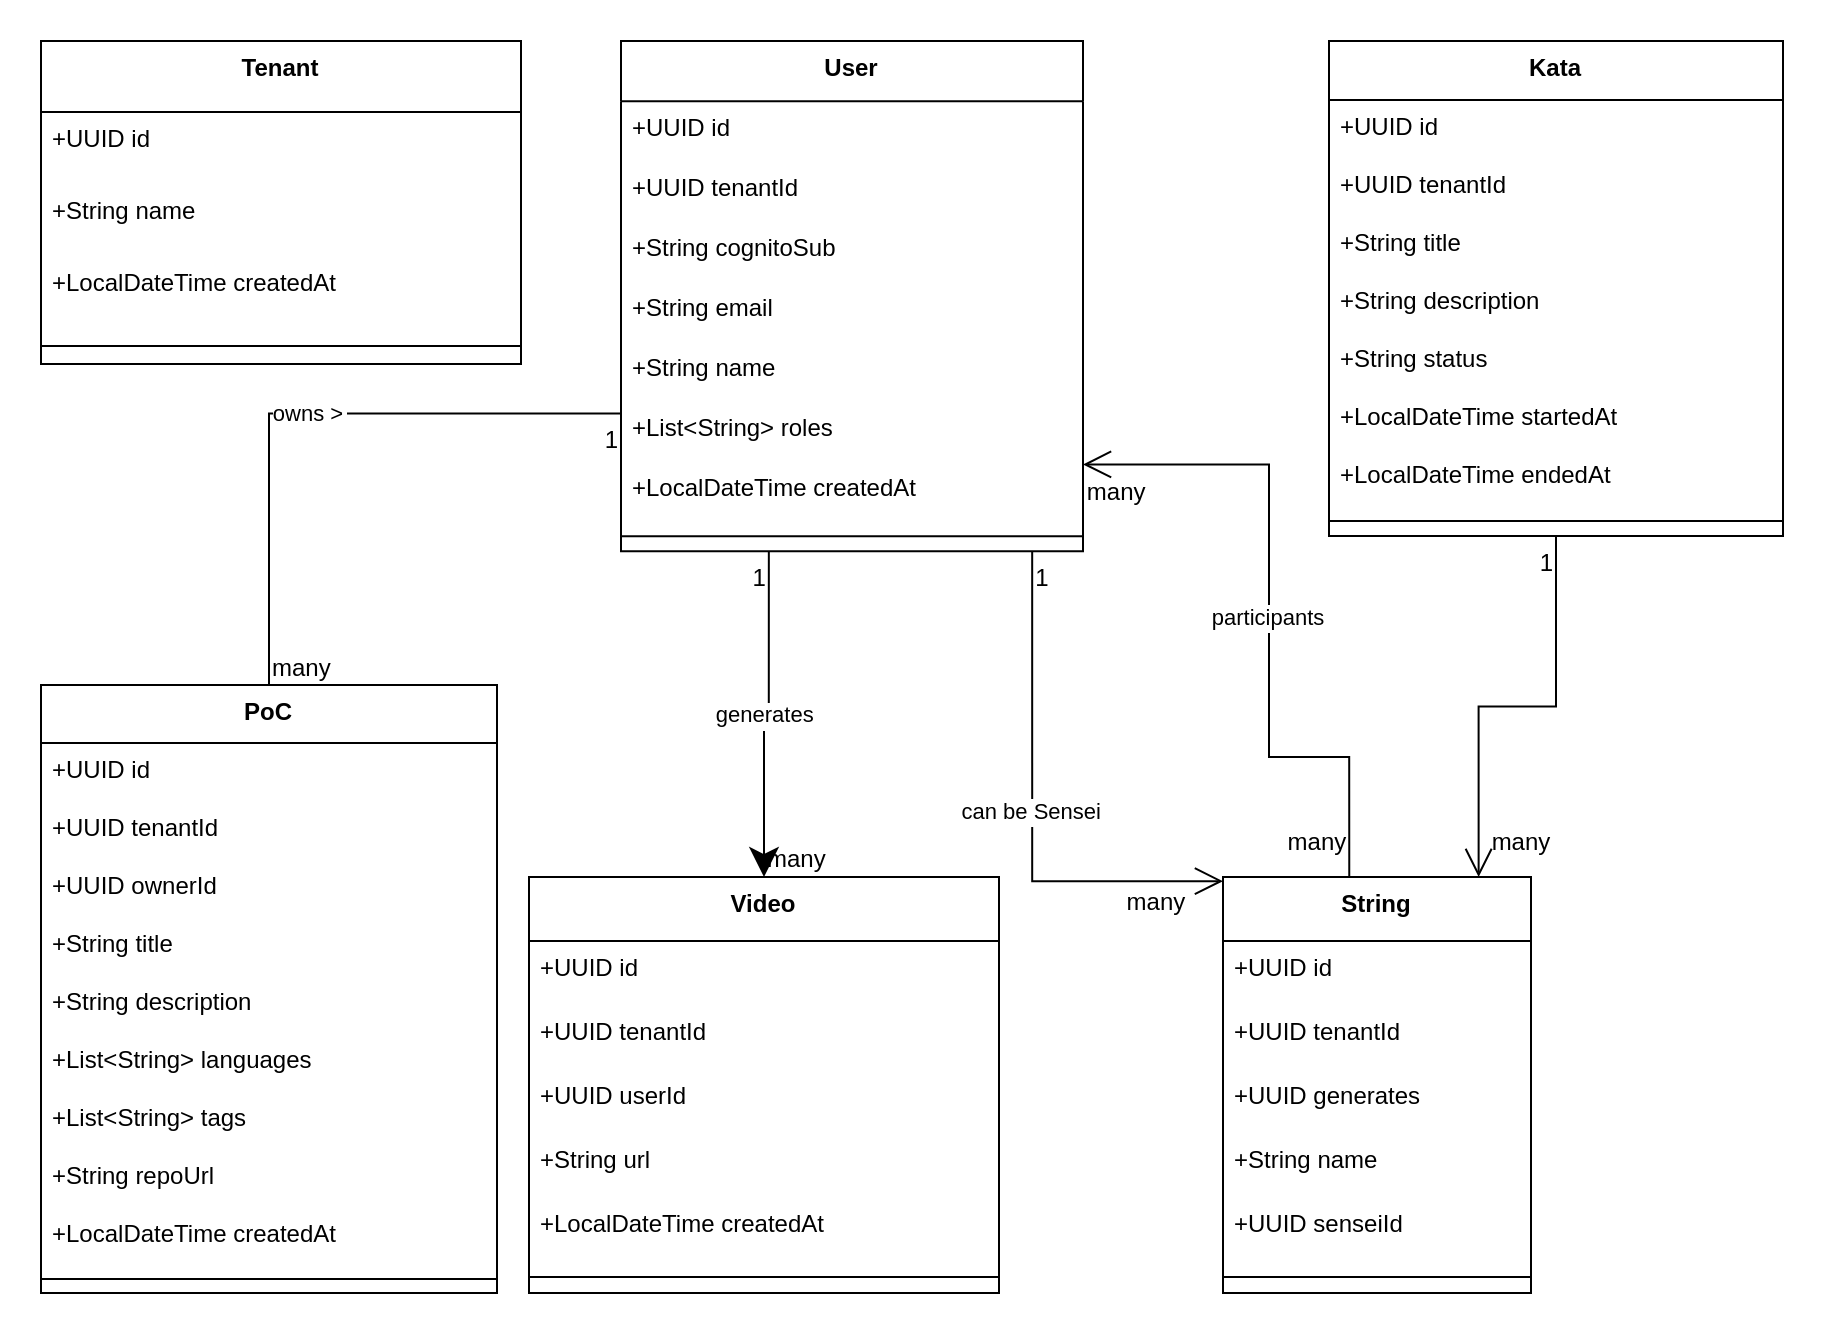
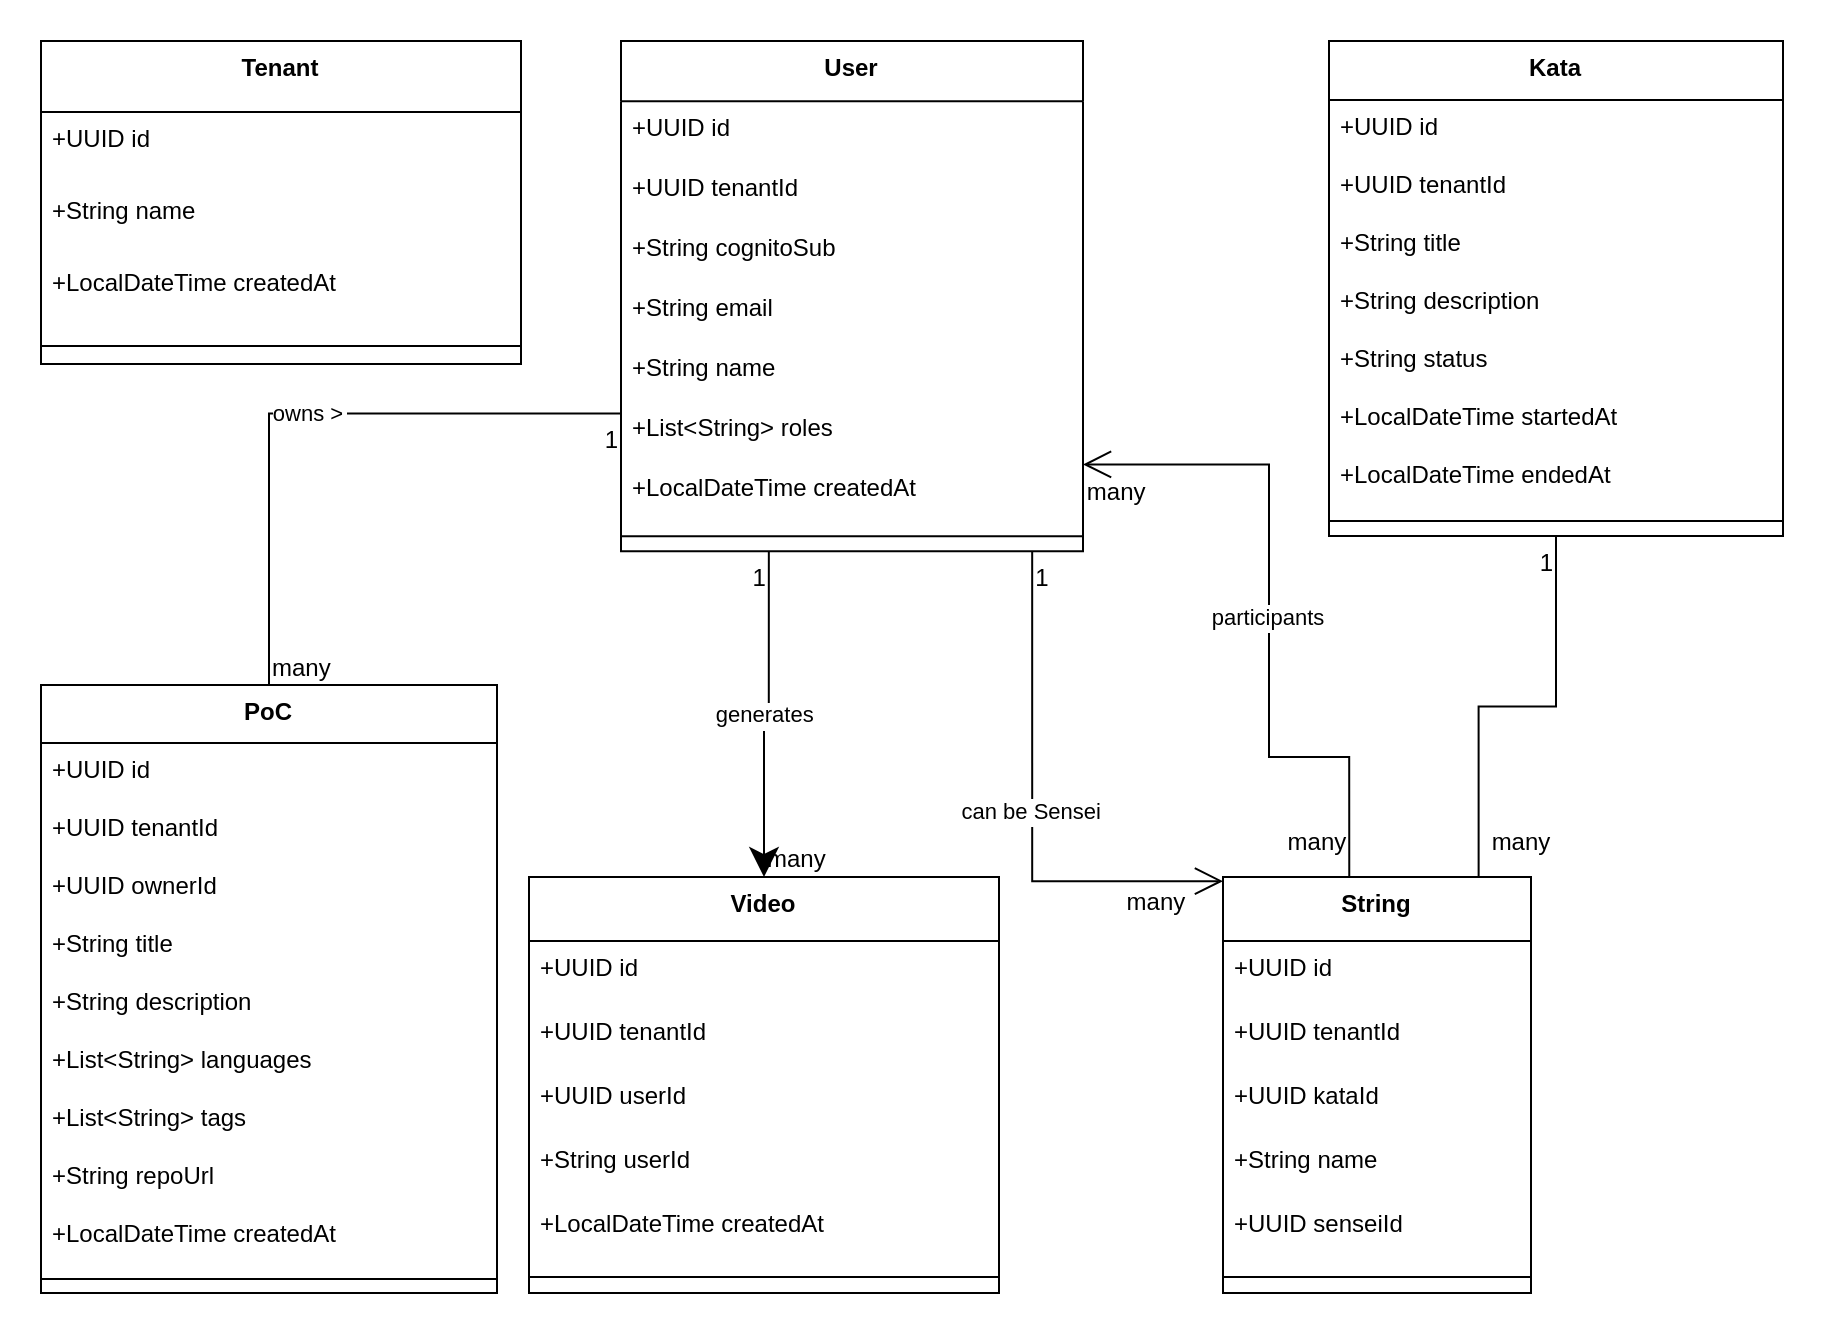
edge "Kata" -> "String": arrowhead open -> none
node "+UUID generates": label "+UUID generates" -> "+UUID kataId"
node "+String url": label "+String url" -> "+String userId"
